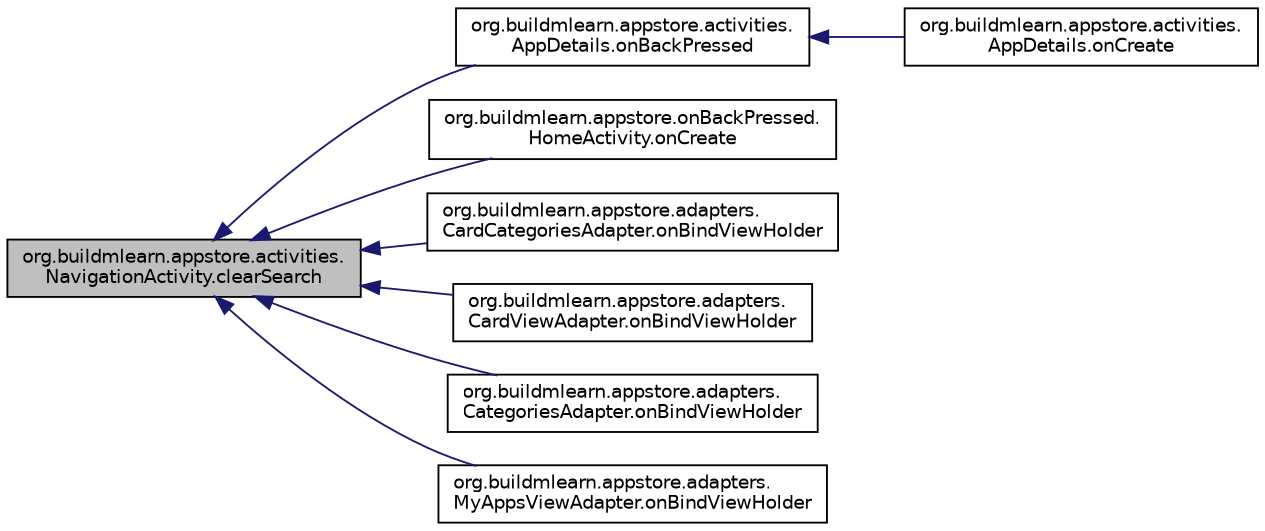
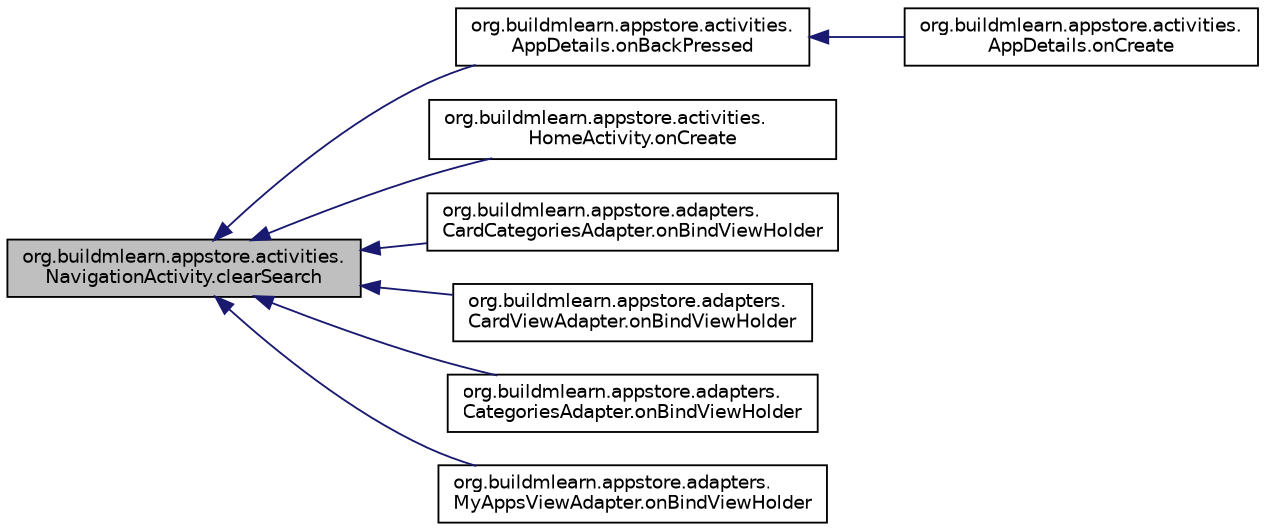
node "org.buildmlearn.appstore.onBackPressed. HomeActivity.onCreate": label "org.buildmlearn.appstore.onBackPressed. HomeActivity.onCreate" -> "org.buildmlearn.appstore.activities. HomeActivity.onCreate"
